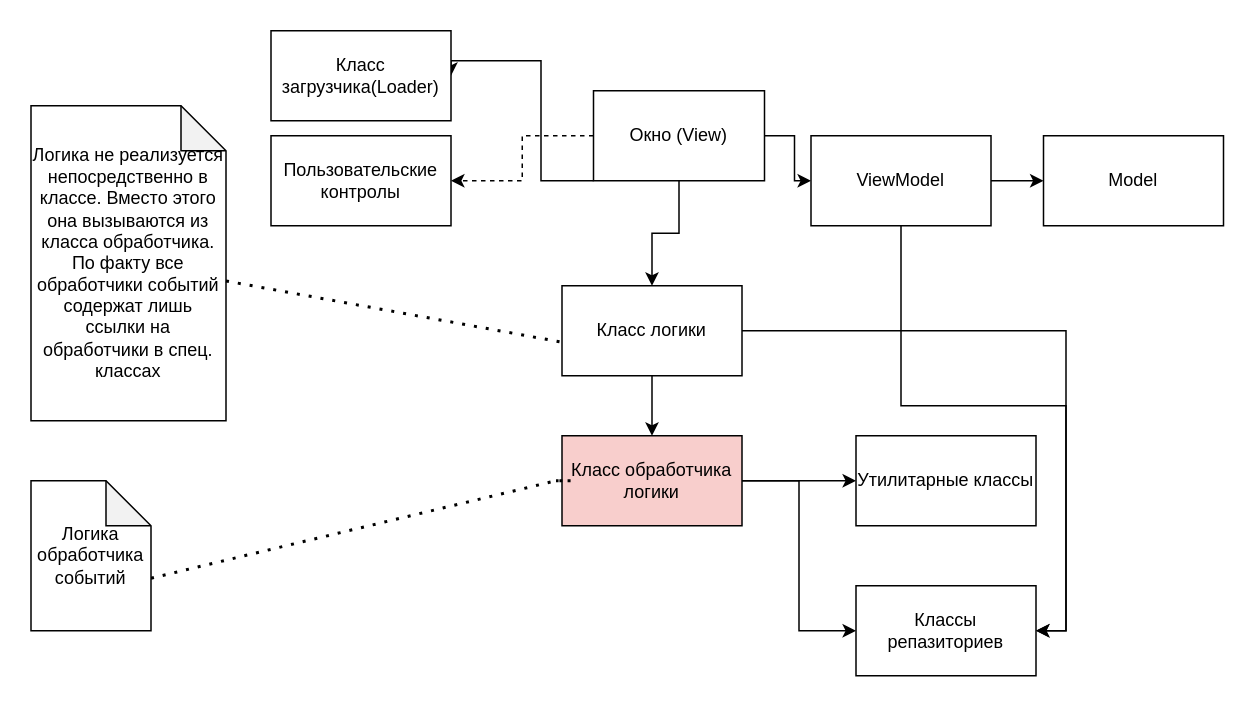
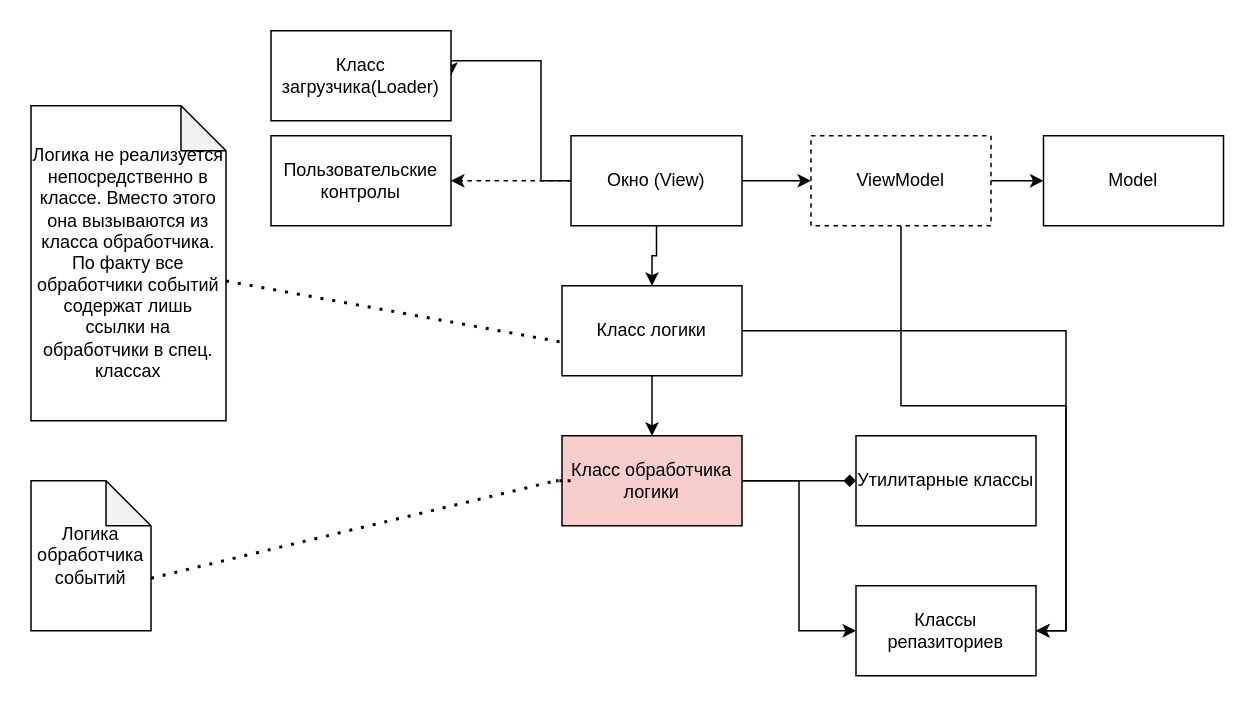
node "Окно (View)": moved (679, 136) -> (656, 181)
node "ViewModel": style solid -> dashed
edge "Класс обработчика логики" -> "Утилитарные классы": arrowhead classic -> diamond
